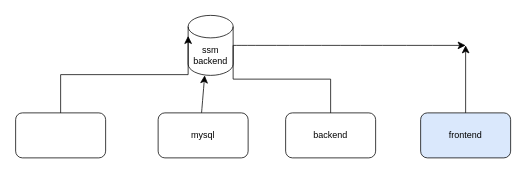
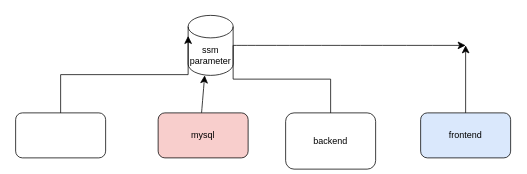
node "ssm backend": label "ssm backend" -> "ssm parameter"
node "mysql": fillcolor #ffffff -> #f8cecc
node "backend": size 90x45 -> 90x56
